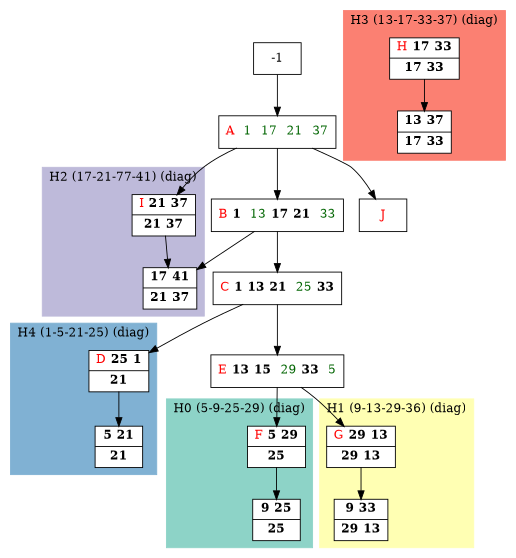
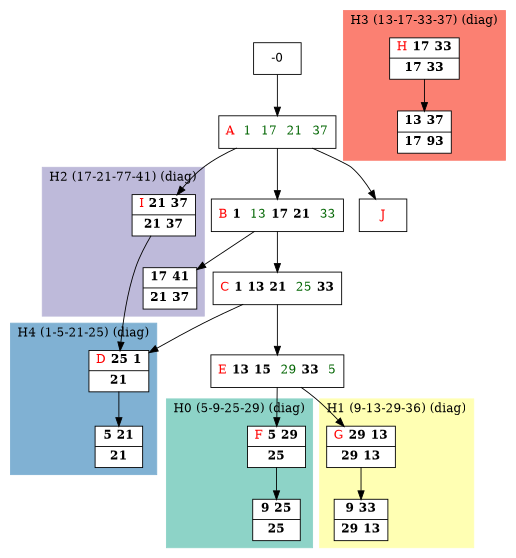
node "-1": label "-1" -> "-0"
node "13": text "33" -> "93"
edge "I" -> "17": now "I" -> "D"
